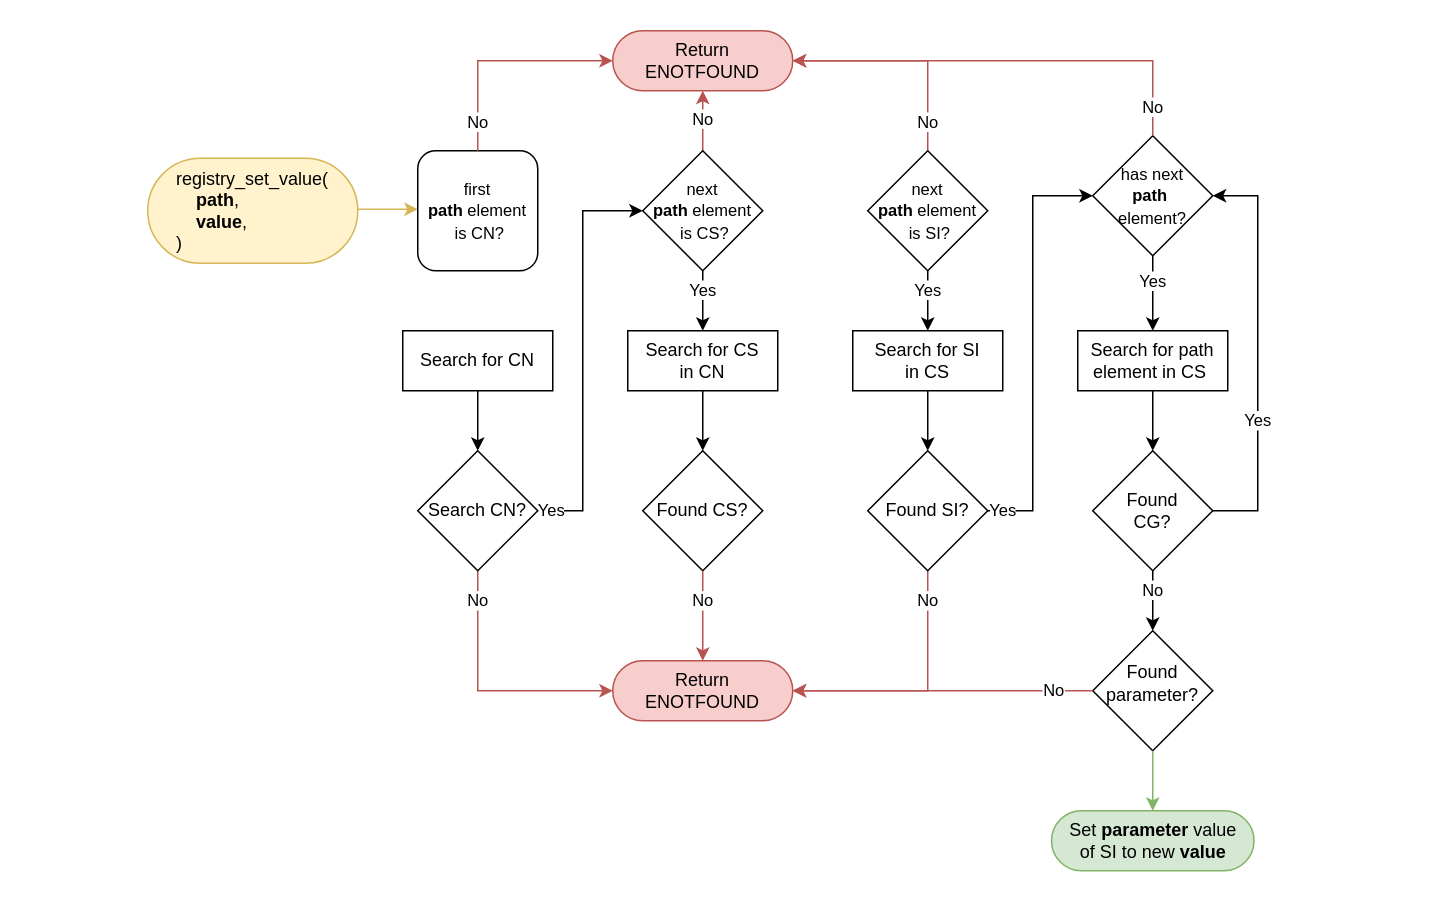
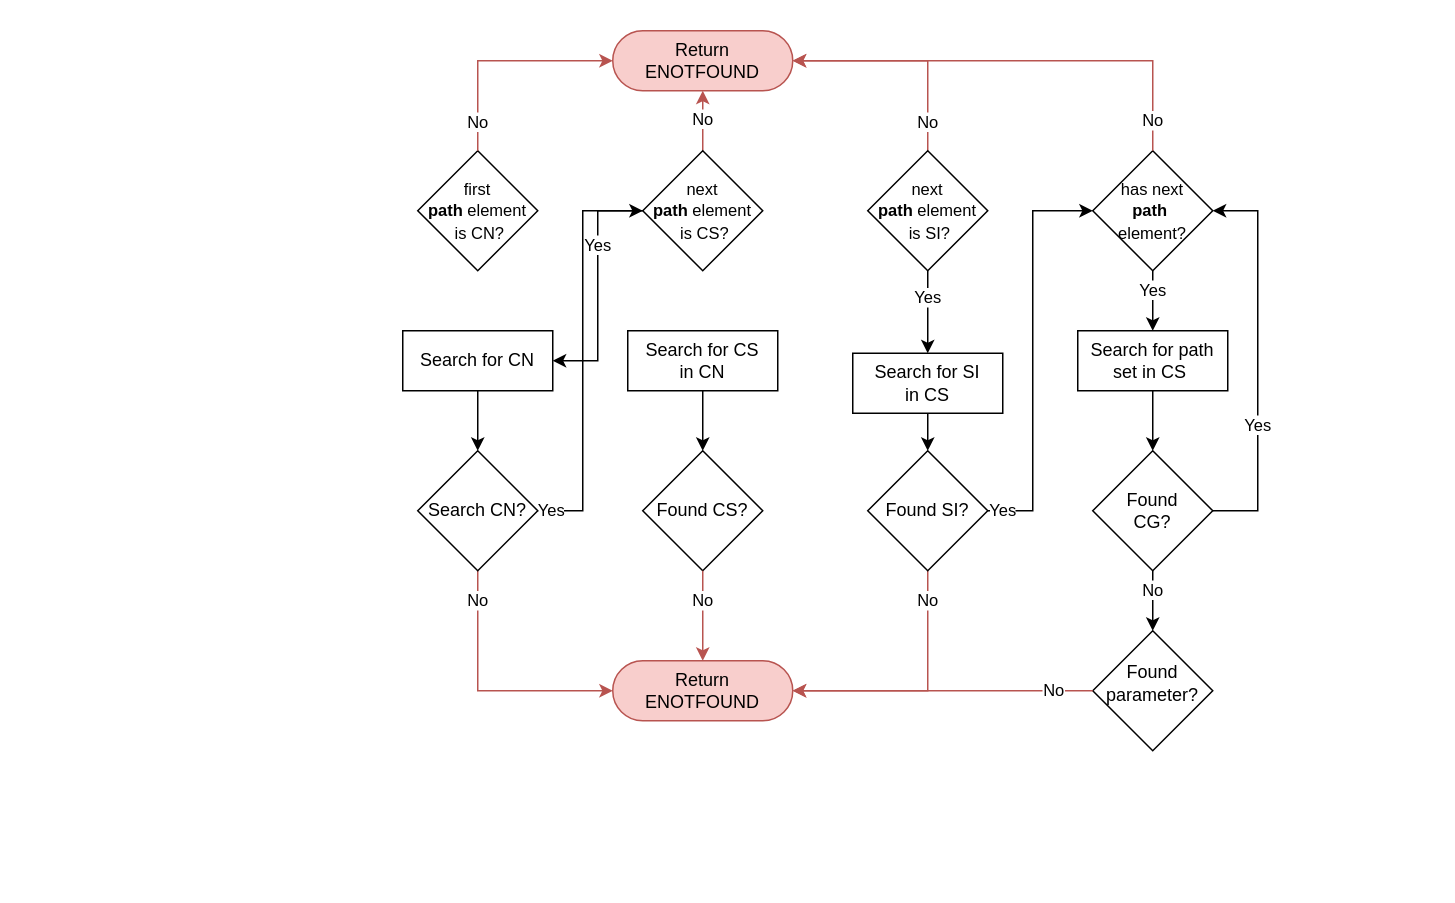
node "has next path element?": moved (1153, 196) -> (1153, 211)
edge "registry_set_value( path, value, )" -> "first path element is CN?": removed
node "registry_set_value( path, value, )": removed
node "first path element is CN?": shape rounded rectangle -> diamond
edge "next path element is CS?" -> "Search for CS in CN": now "next path element is CS?" -> "Search for CN"
node "Search for SI in CS": moved (928, 361) -> (928, 383)
node "Search for path element in CS": label "Search for path element in CS" -> "Search for path set in CS"
edge "Found parameter?" -> "Set parameter value of SI to new value": removed
node "Set parameter value of SI to new value": removed
